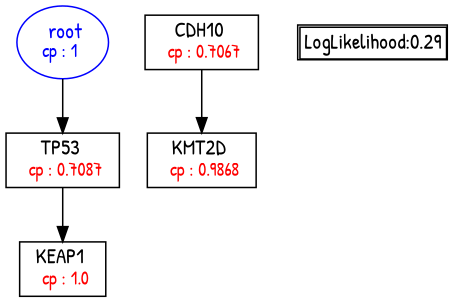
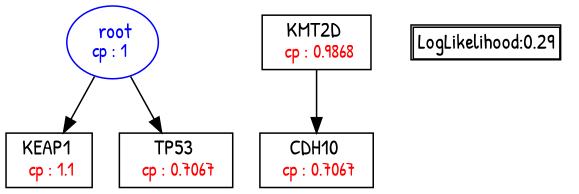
edge "CDH10" -> "KMT2D": reversed
node "TP53": text "cp : 0.7087" -> "cp : 0.7067"
edge "TP53" -> "KEAP1": now "root" -> "KEAP1"
node "KEAP1": text "cp : 1.0" -> "cp : 1.1"
